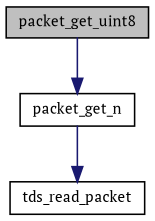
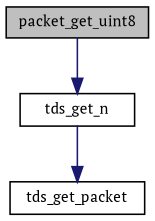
node "packet_get_n": label "packet_get_n" -> "tds_get_n"
node "tds_read_packet": label "tds_read_packet" -> "tds_get_packet"
